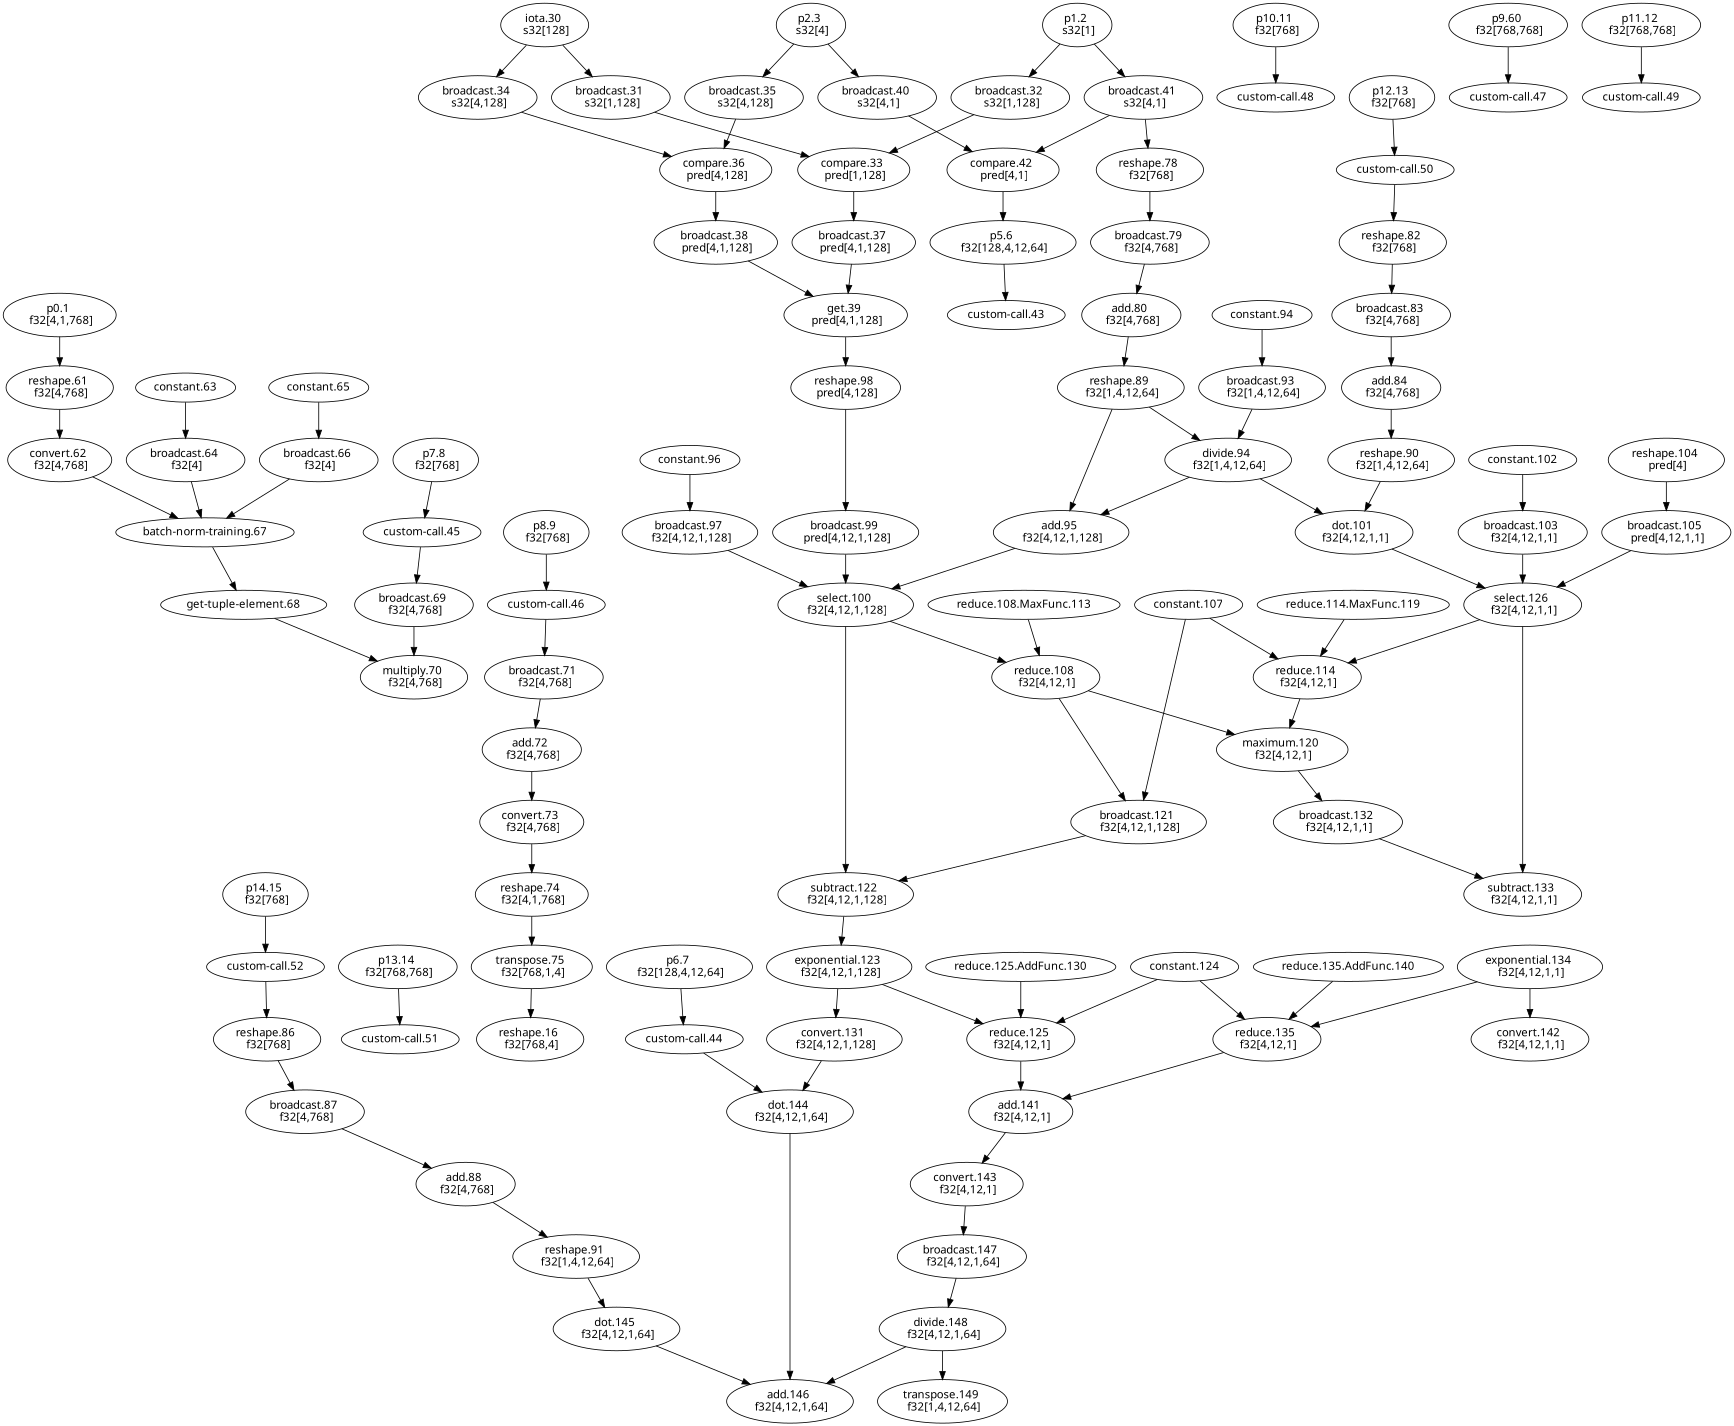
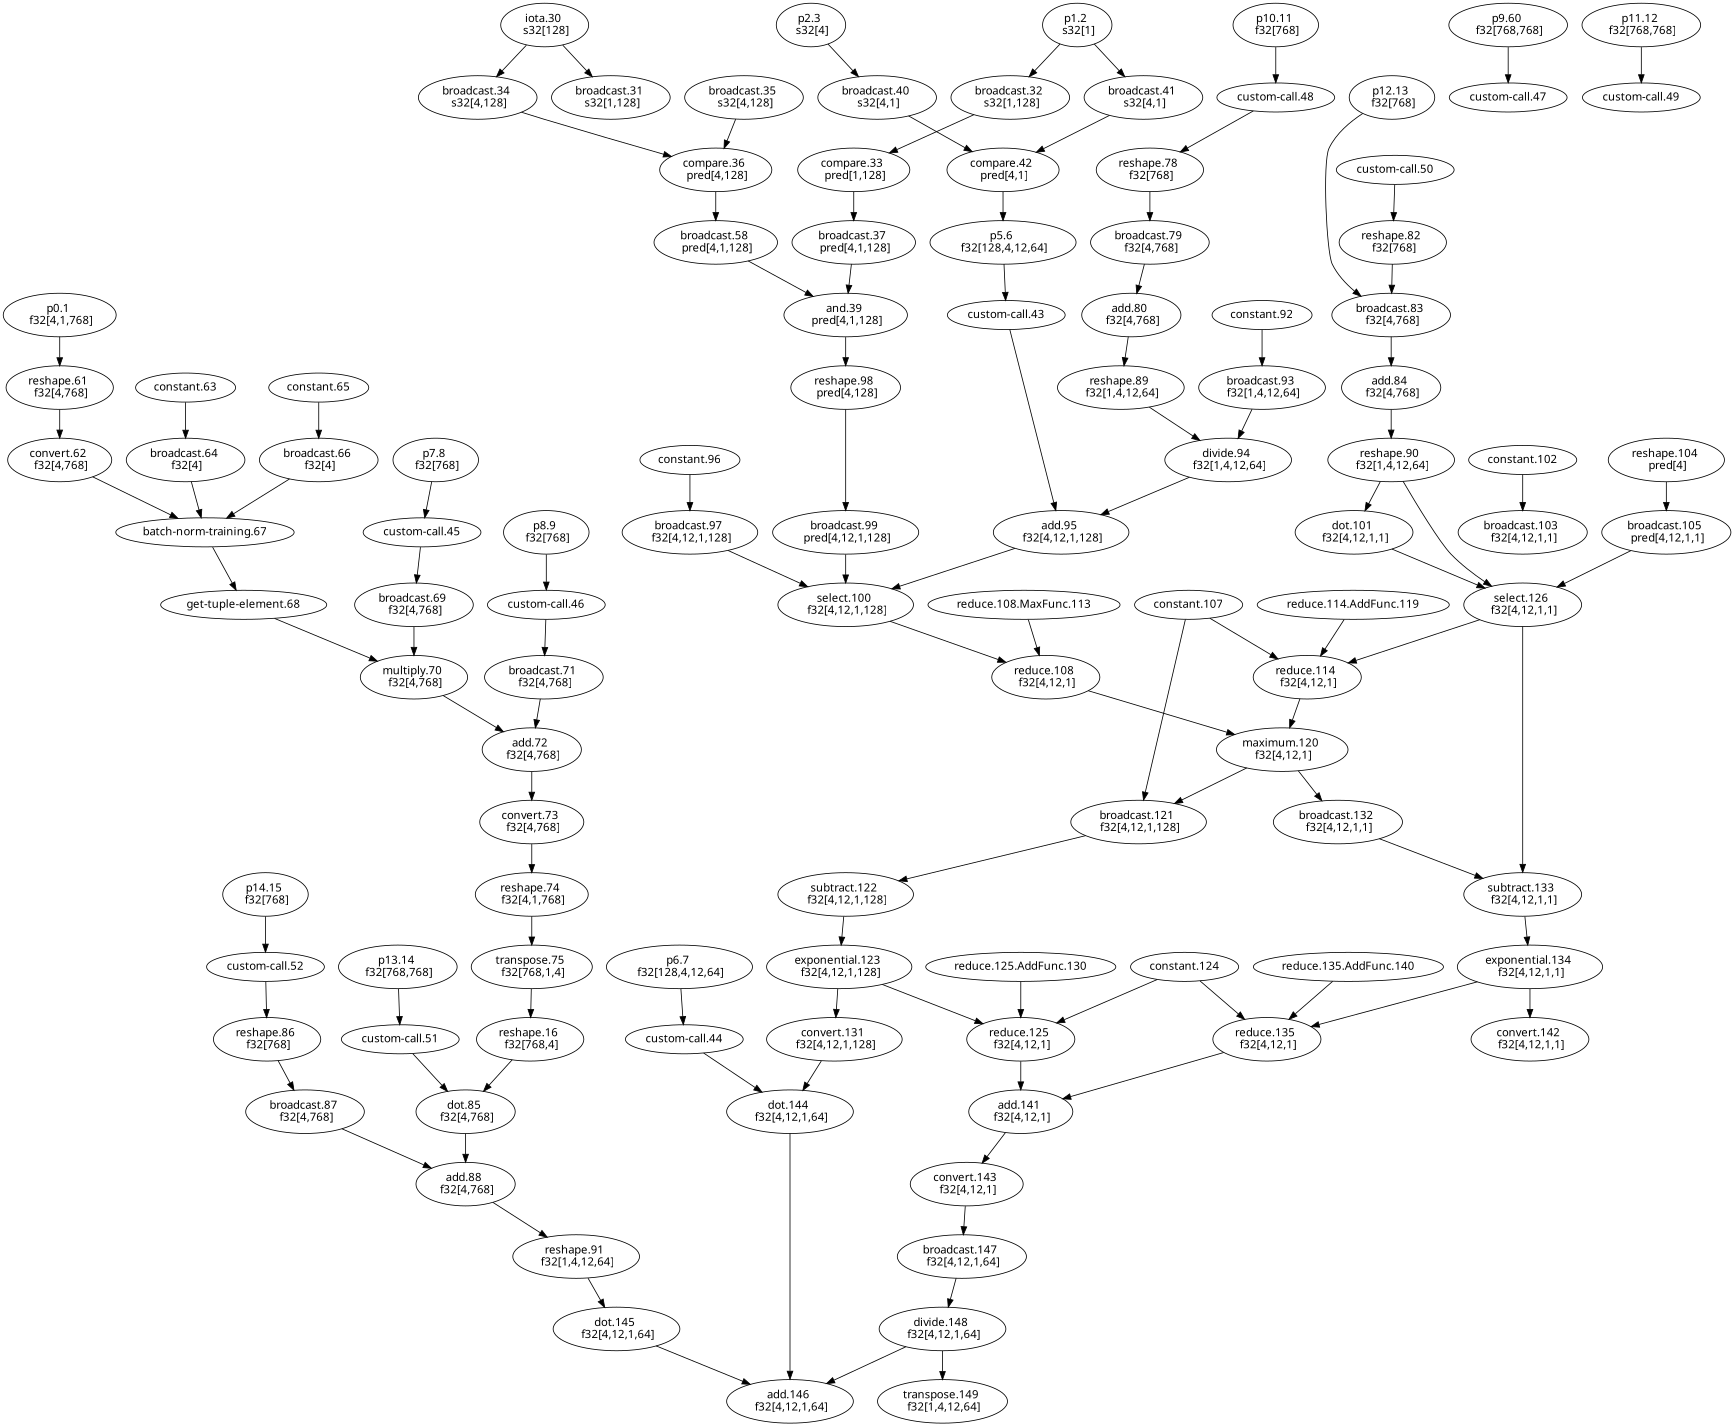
edge "p2.3 s32[4]" -> "broadcast.35 s32[4,128]": removed
edge "broadcast.41 s32[4,1]" -> "reshape.78 f32[768]": now "custom-call.48" -> "reshape.78 f32[768]"
edge "broadcast.31 s32[1,128]" -> "compare.33 pred[1,128]": removed
edge "p12.13 f32[768]" -> "custom-call.50": now "p12.13 f32[768]" -> "broadcast.83 f32[4,768]"
node "broadcast.38 pred[4,1,128]": label "broadcast.38 pred[4,1,128]" -> "broadcast.58 pred[4,1,128]"
node "get.39 pred[4,1,128]": label "get.39 pred[4,1,128]" -> "and.39 pred[4,1,128]"
node "constant.94": label "constant.94" -> "constant.92"
edge "reshape.89 f32[1,4,12,64]" -> "add.95 f32[4,12,1,128]": now "custom-call.43" -> "add.95 f32[4,12,1,128]"
edge "divide.94 f32[1,4,12,64]" -> "dot.101 f32[4,12,1,1]": removed
edge "broadcast.103 f32[4,12,1,1]" -> "select.126 f32[4,12,1,1]": now "reshape.90 f32[1,4,12,64]" -> "select.126 f32[4,12,1,1]"
node "reduce.114.MaxFunc.119": label "reduce.114.MaxFunc.119" -> "reduce.114.AddFunc.119"
edge "multiply.70 f32[4,768]" -> "add.72 f32[4,768]": added
edge "select.100 f32[4,12,1,128]" -> "subtract.122 f32[4,12,1,128]": removed
edge "reduce.108 f32[4,12,1]" -> "broadcast.121 f32[4,12,1,128]": now "maximum.120 f32[4,12,1]" -> "broadcast.121 f32[4,12,1,128]"
edge "subtract.133 f32[4,12,1,1]" -> "exponential.134 f32[4,12,1,1]": added
node "dot.85 f32[4,768]": added
